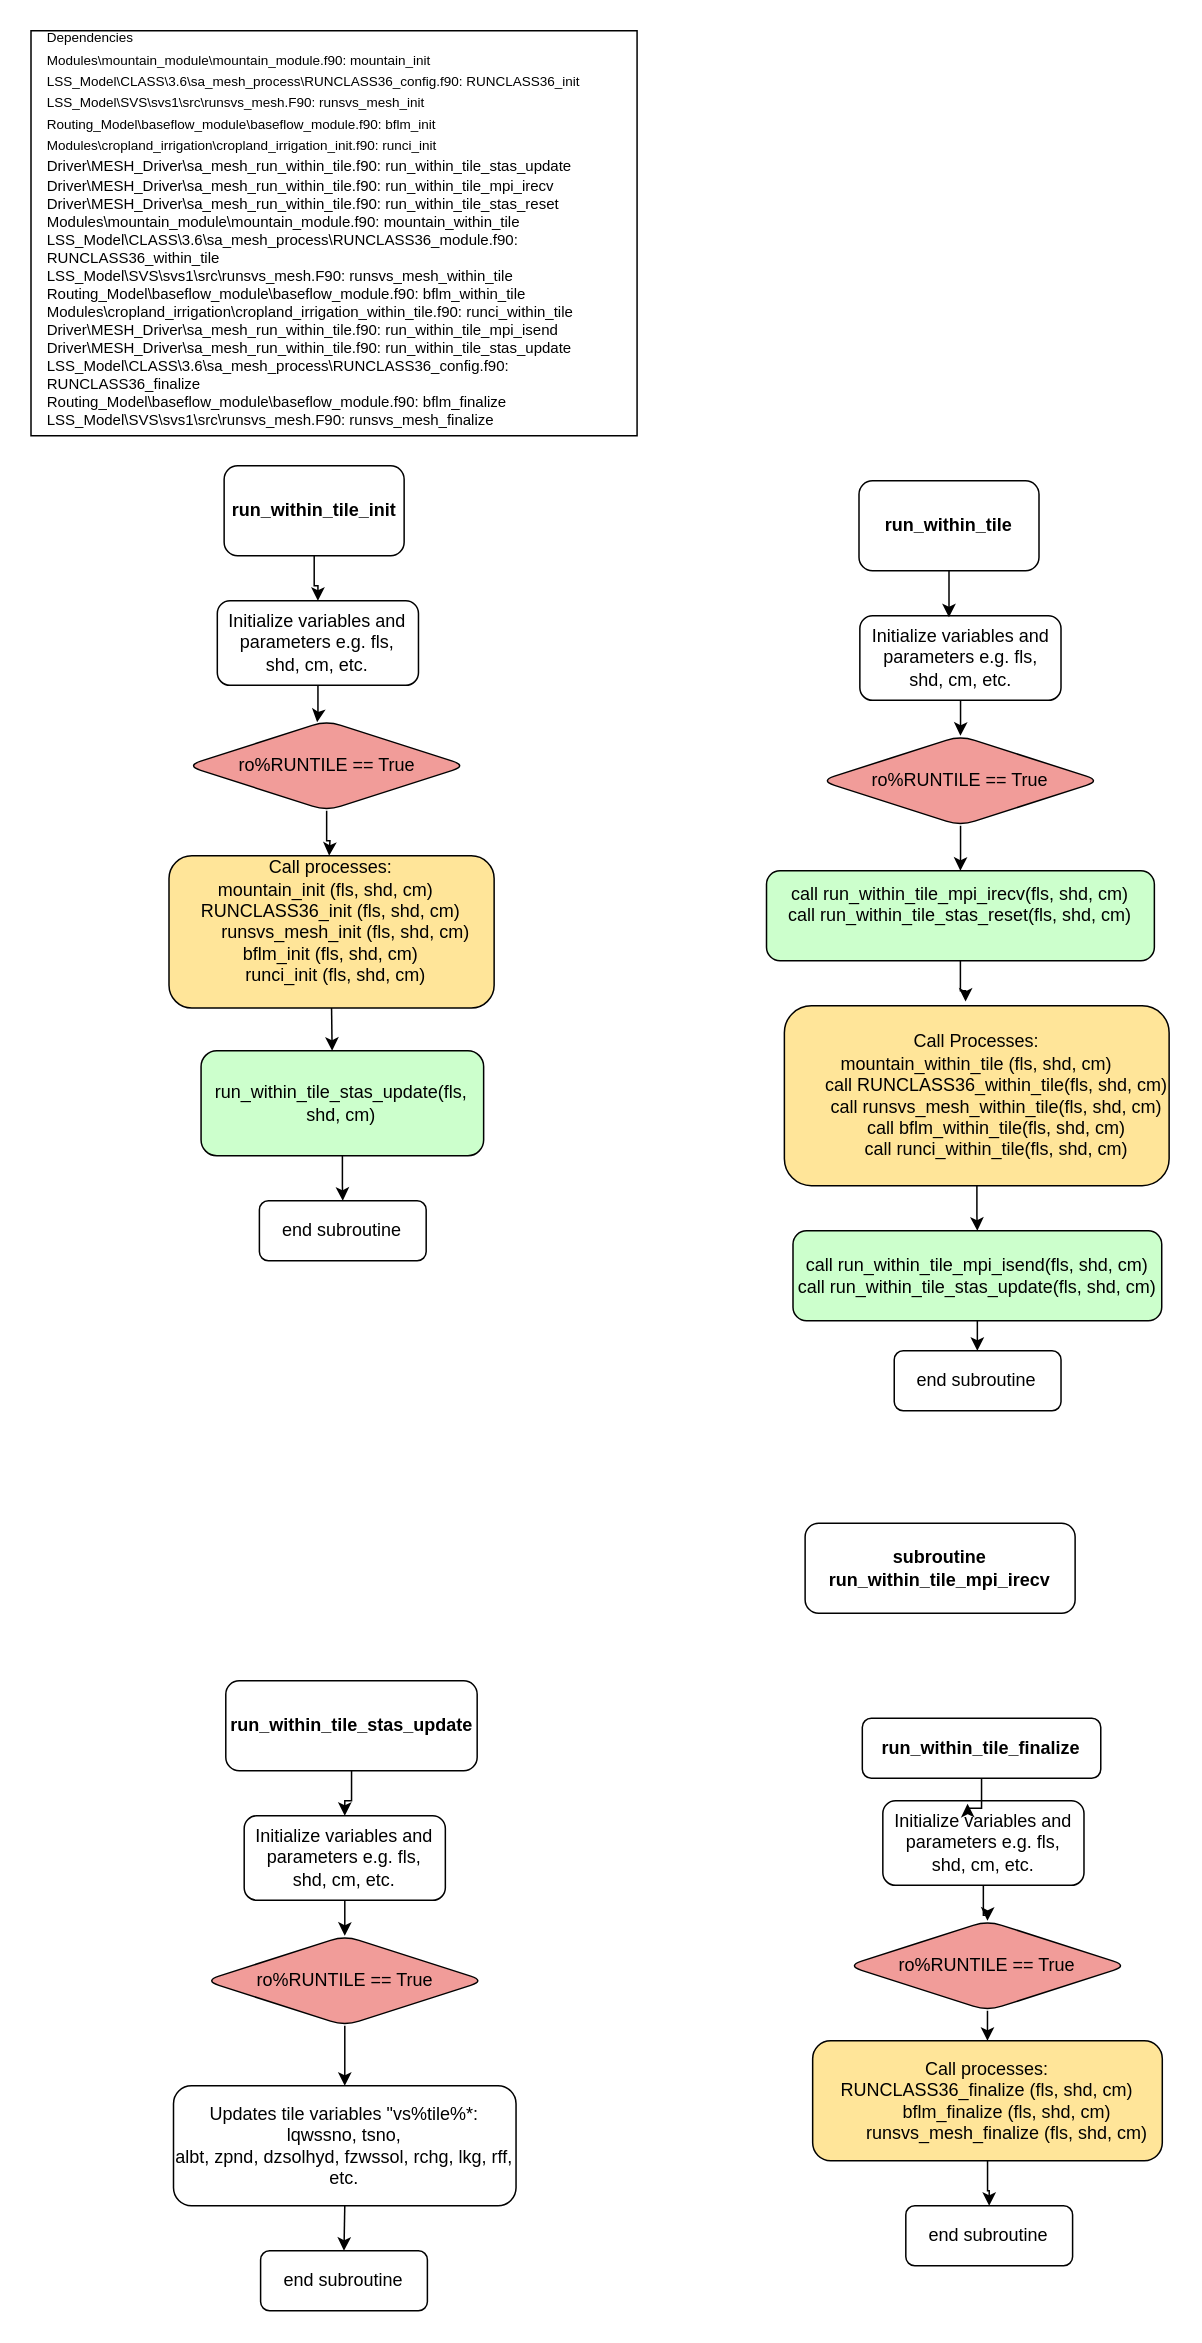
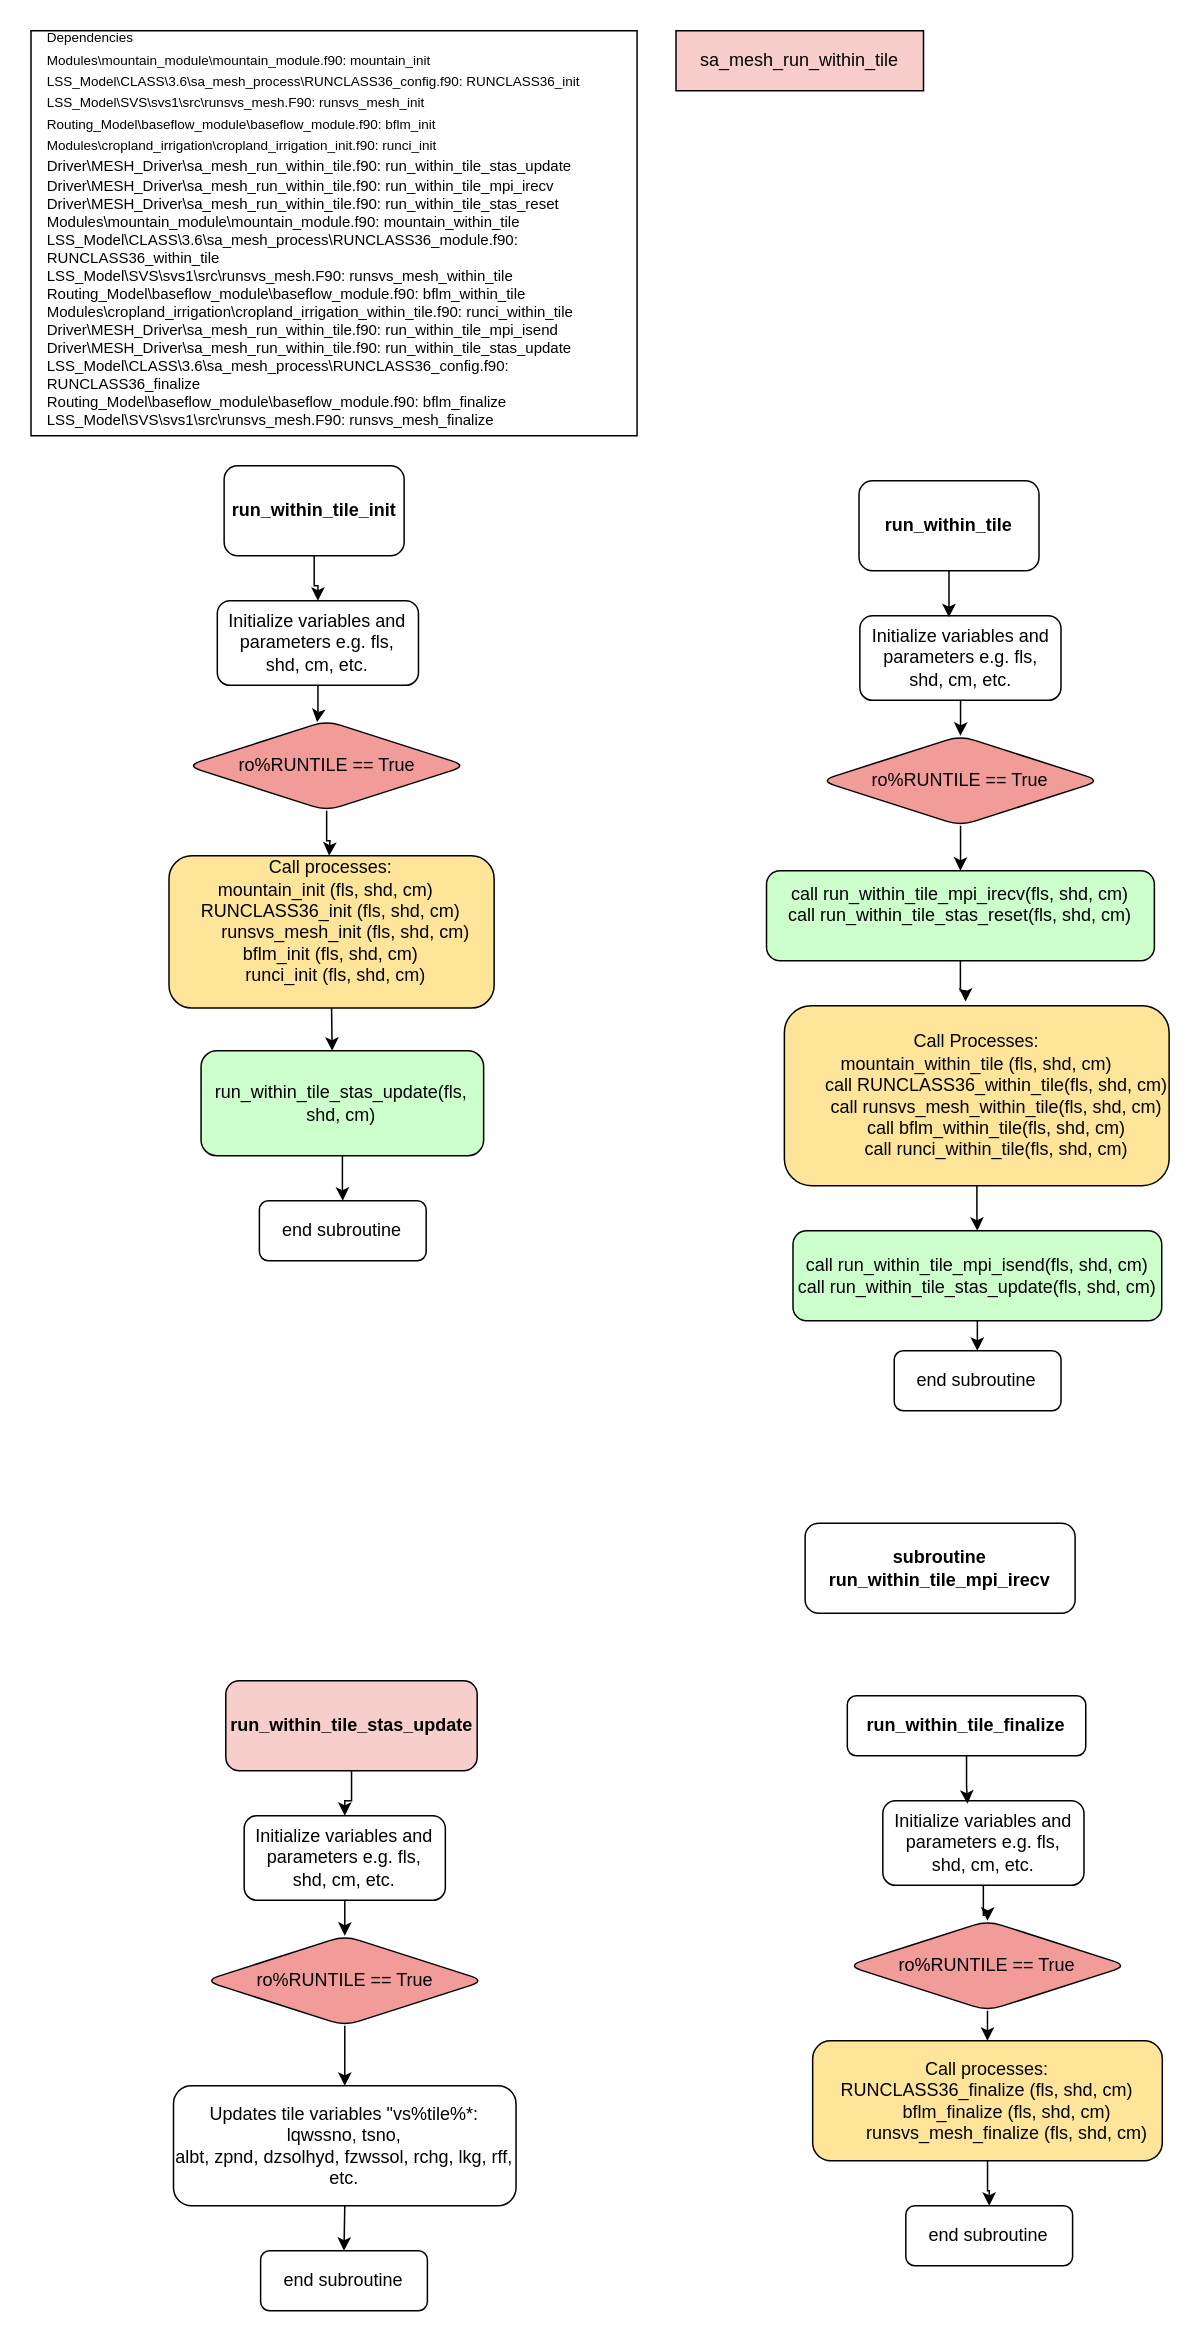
node "sa_mesh_run_within_tile": added
node "run_within_tile_stas_update": fillcolor #ffffff -> #f8cecc
node "run_within_tile_finalize": moved (981, 1748) -> (966, 1726)
